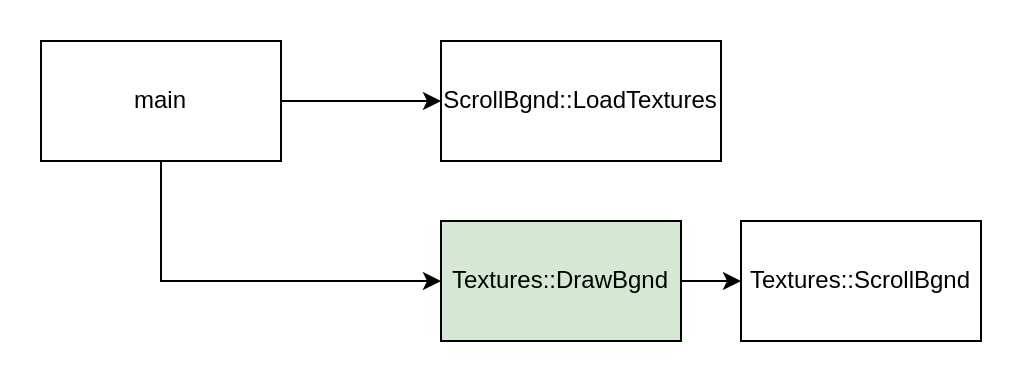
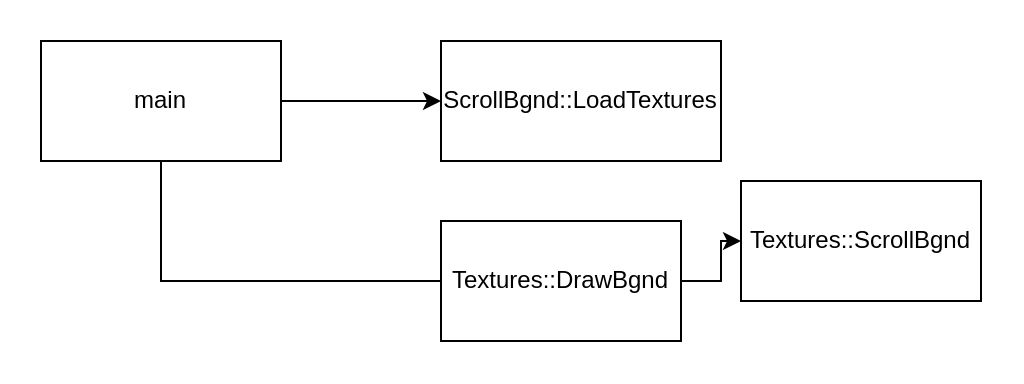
edge "main" -> "Textures::DrawBgnd": arrowhead classic -> none
node "Textures::DrawBgnd": fillcolor #d5e8d4 -> #ffffff
node "Textures::ScrollBgnd": moved (861, 281) -> (861, 241)
